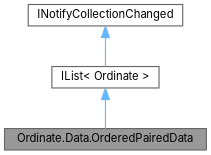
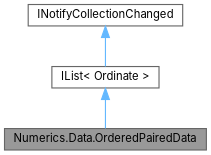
node "Ordinate.Data.OrderedPairedData": label "Ordinate.Data.OrderedPairedData" -> "Numerics.Data.OrderedPairedData"
